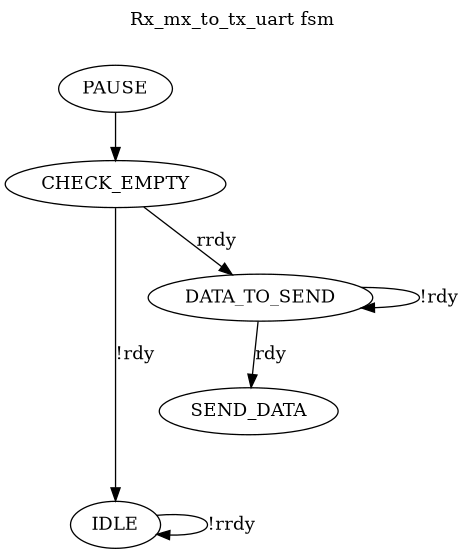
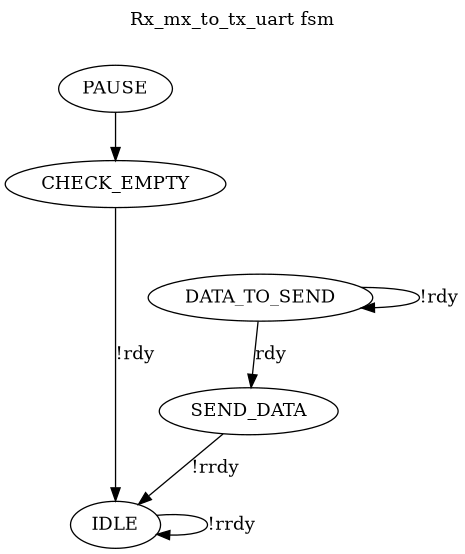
edge "CHECK_EMPTY" -> "DATA_TO_SEND": removed, label "rrdy"
edge "SEND_DATA" -> "IDLE": added, label "!rrdy"
